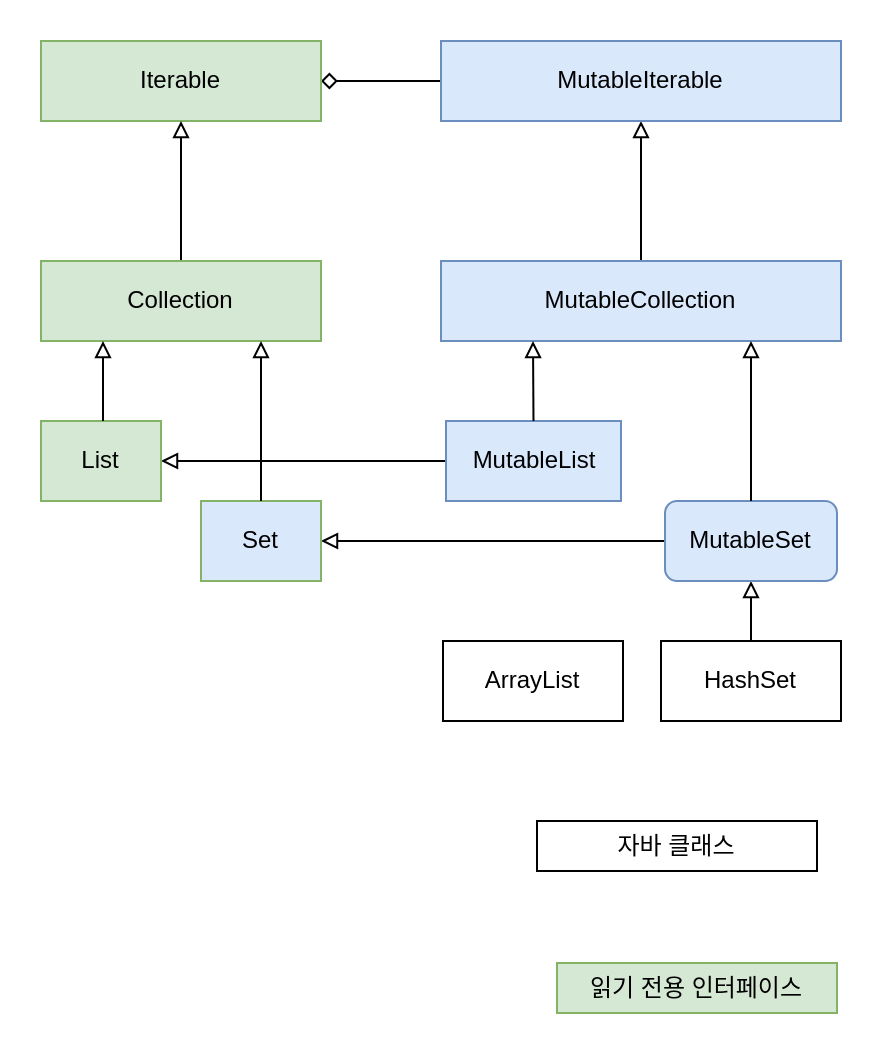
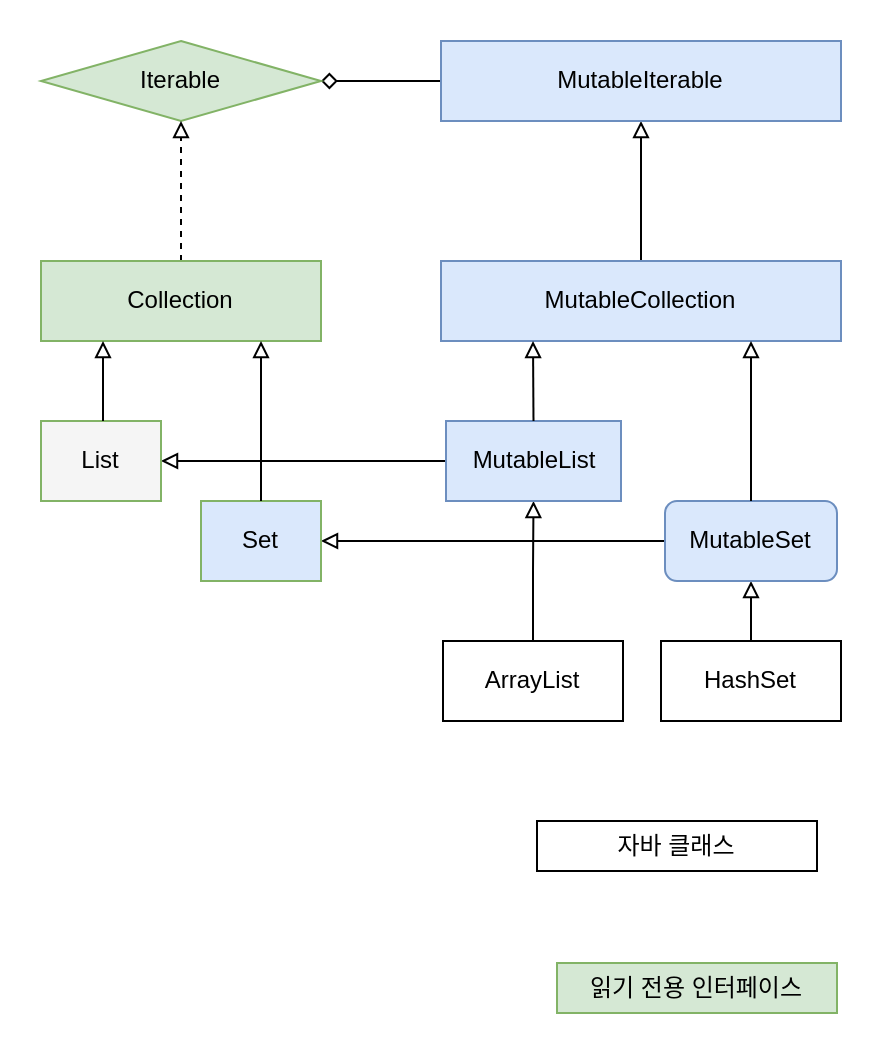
node "Iterable": shape rectangle -> diamond
edge "Collection" -> "Iterable": style solid -> dashed
node "List": fillcolor #d5e8d4 -> #f5f5f5
edge "ArrayList" -> "MutableList": added
